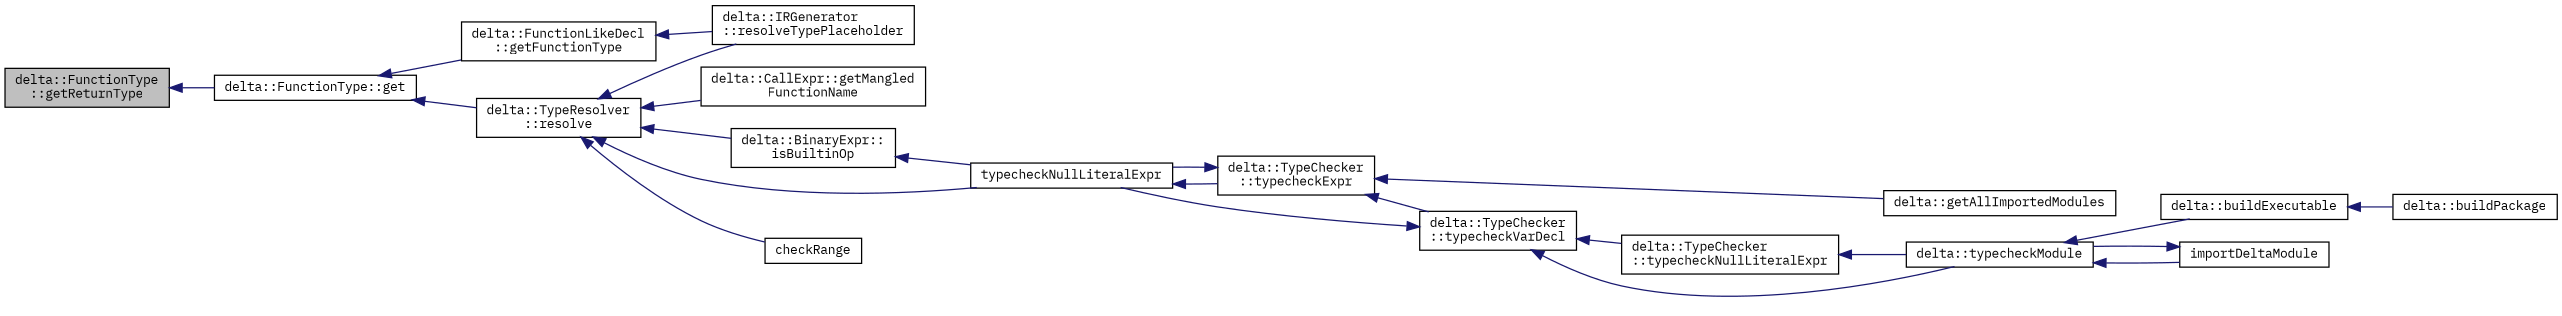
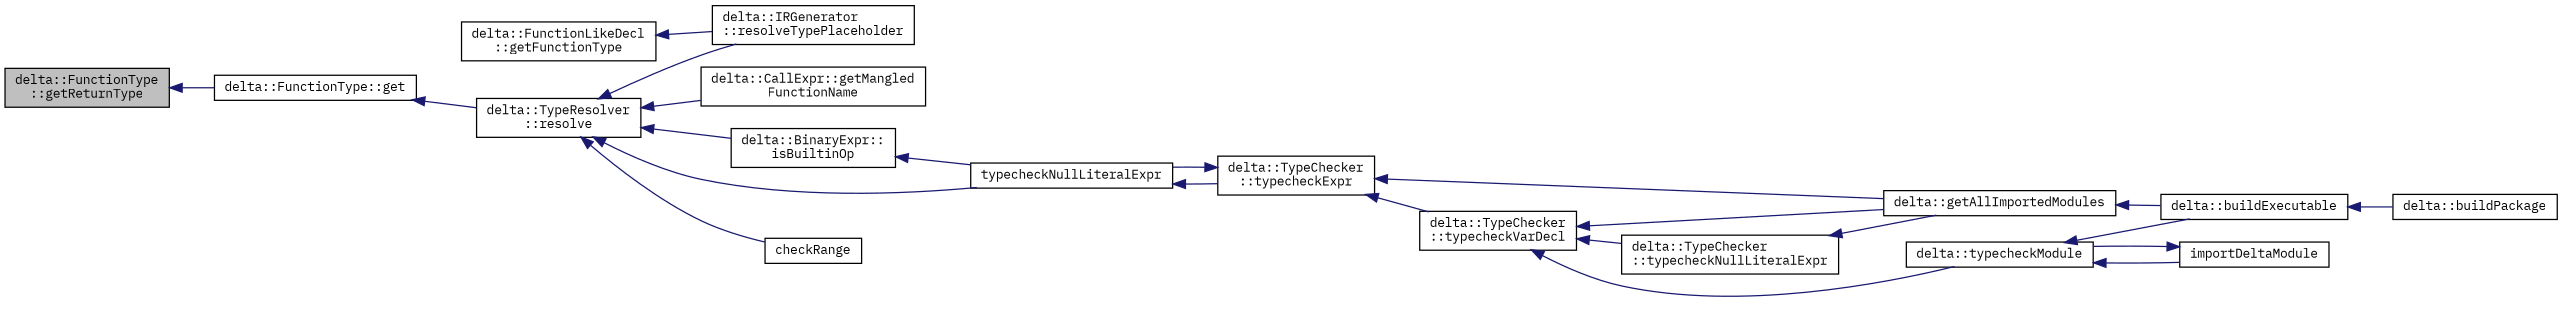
edge "delta::FunctionLikeDecl ::getFunctionType" -> "delta::FunctionType::get": removed
edge "delta::buildExecutable" -> "delta::getAllImportedModules": added
edge "typecheckNullLiteralExpr" -> "delta::TypeChecker ::typecheckVarDecl": now "delta::getAllImportedModules" -> "delta::TypeChecker ::typecheckVarDecl"
edge "delta::typecheckModule" -> "delta::TypeChecker ::typecheckNullLiteralExpr": now "delta::getAllImportedModules" -> "delta::TypeChecker ::typecheckNullLiteralExpr"
